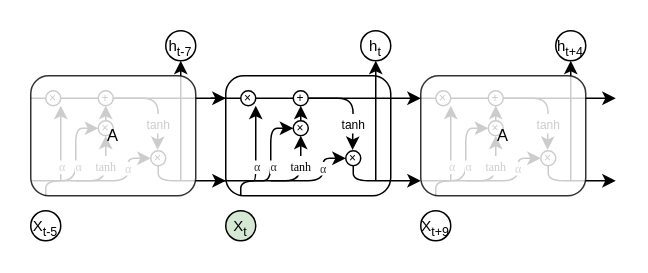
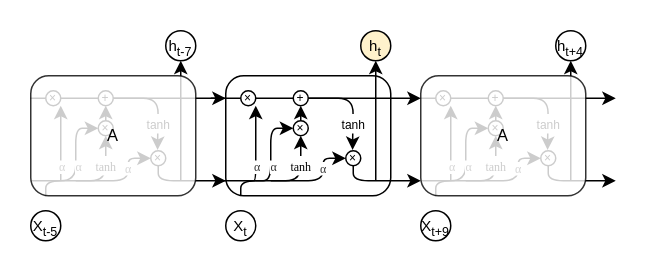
node "ht": fillcolor #ffffff -> #fff2cc
node "Xt": fillcolor #d5e8d4 -> #ffffff
